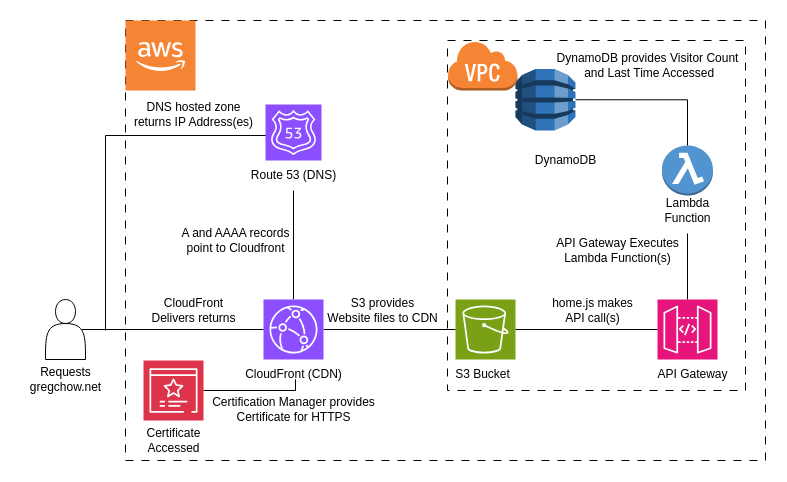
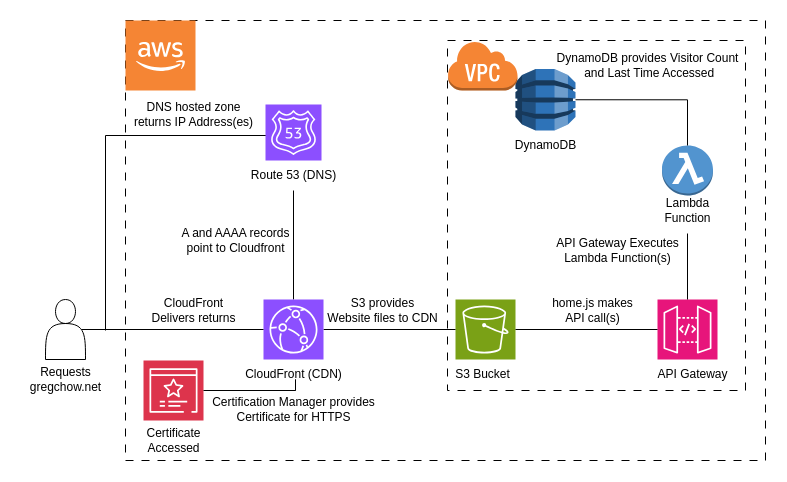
node "DynamoDB": moved (566, 161) -> (546, 146)
